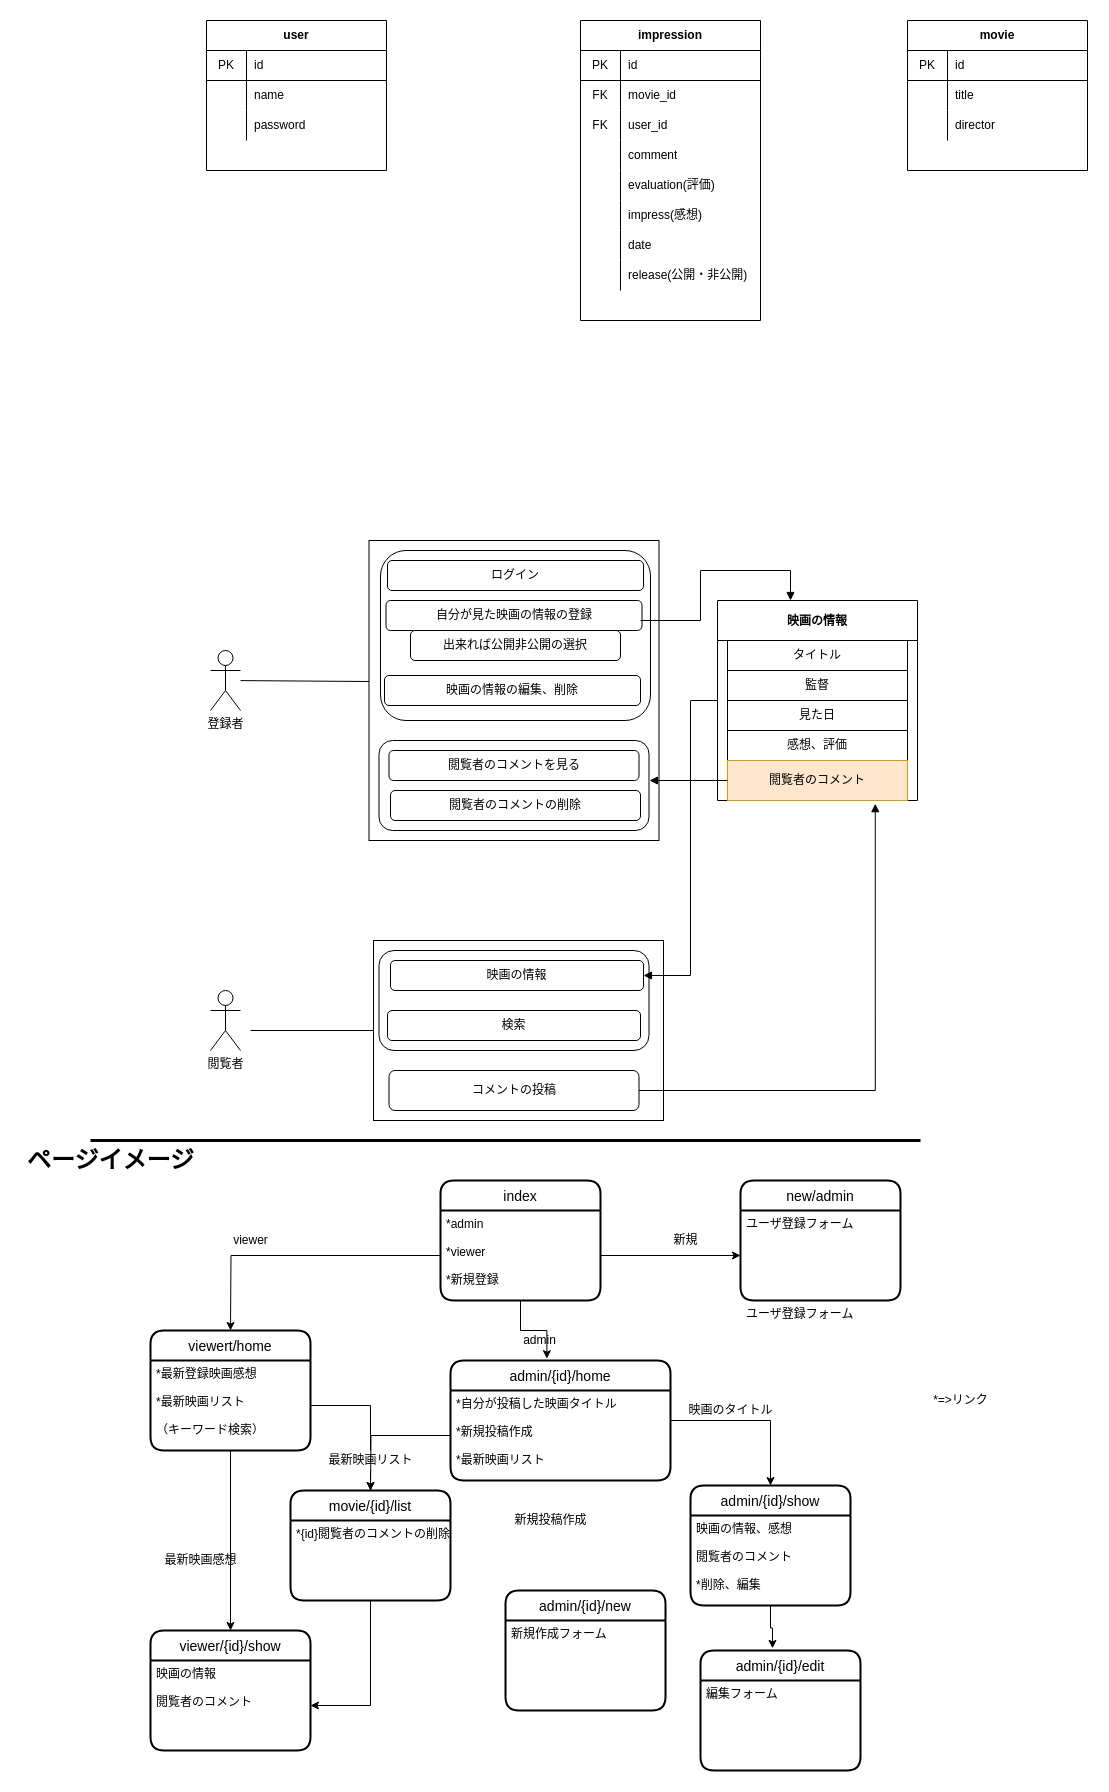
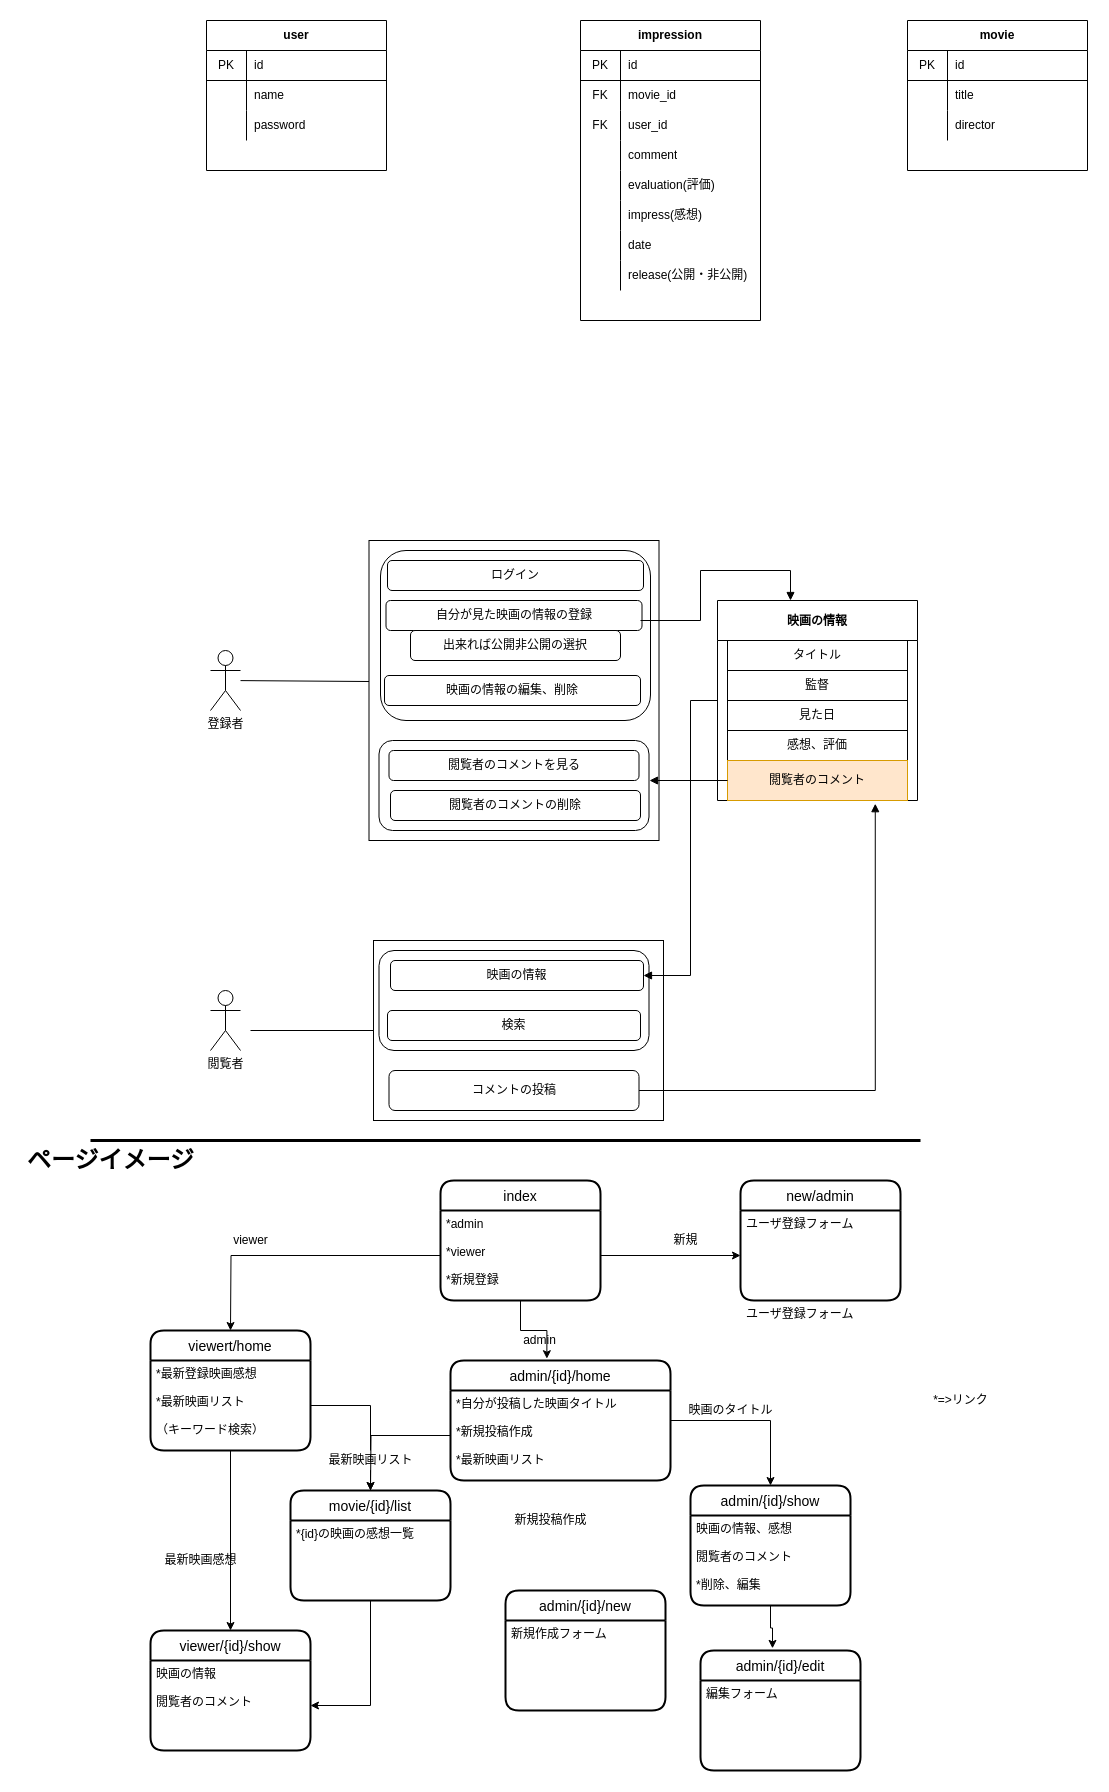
node "*{id}閲覧者のコメントの削除": label "*{id}閲覧者のコメントの削除" -> "*{id}の映画の感想一覧"
